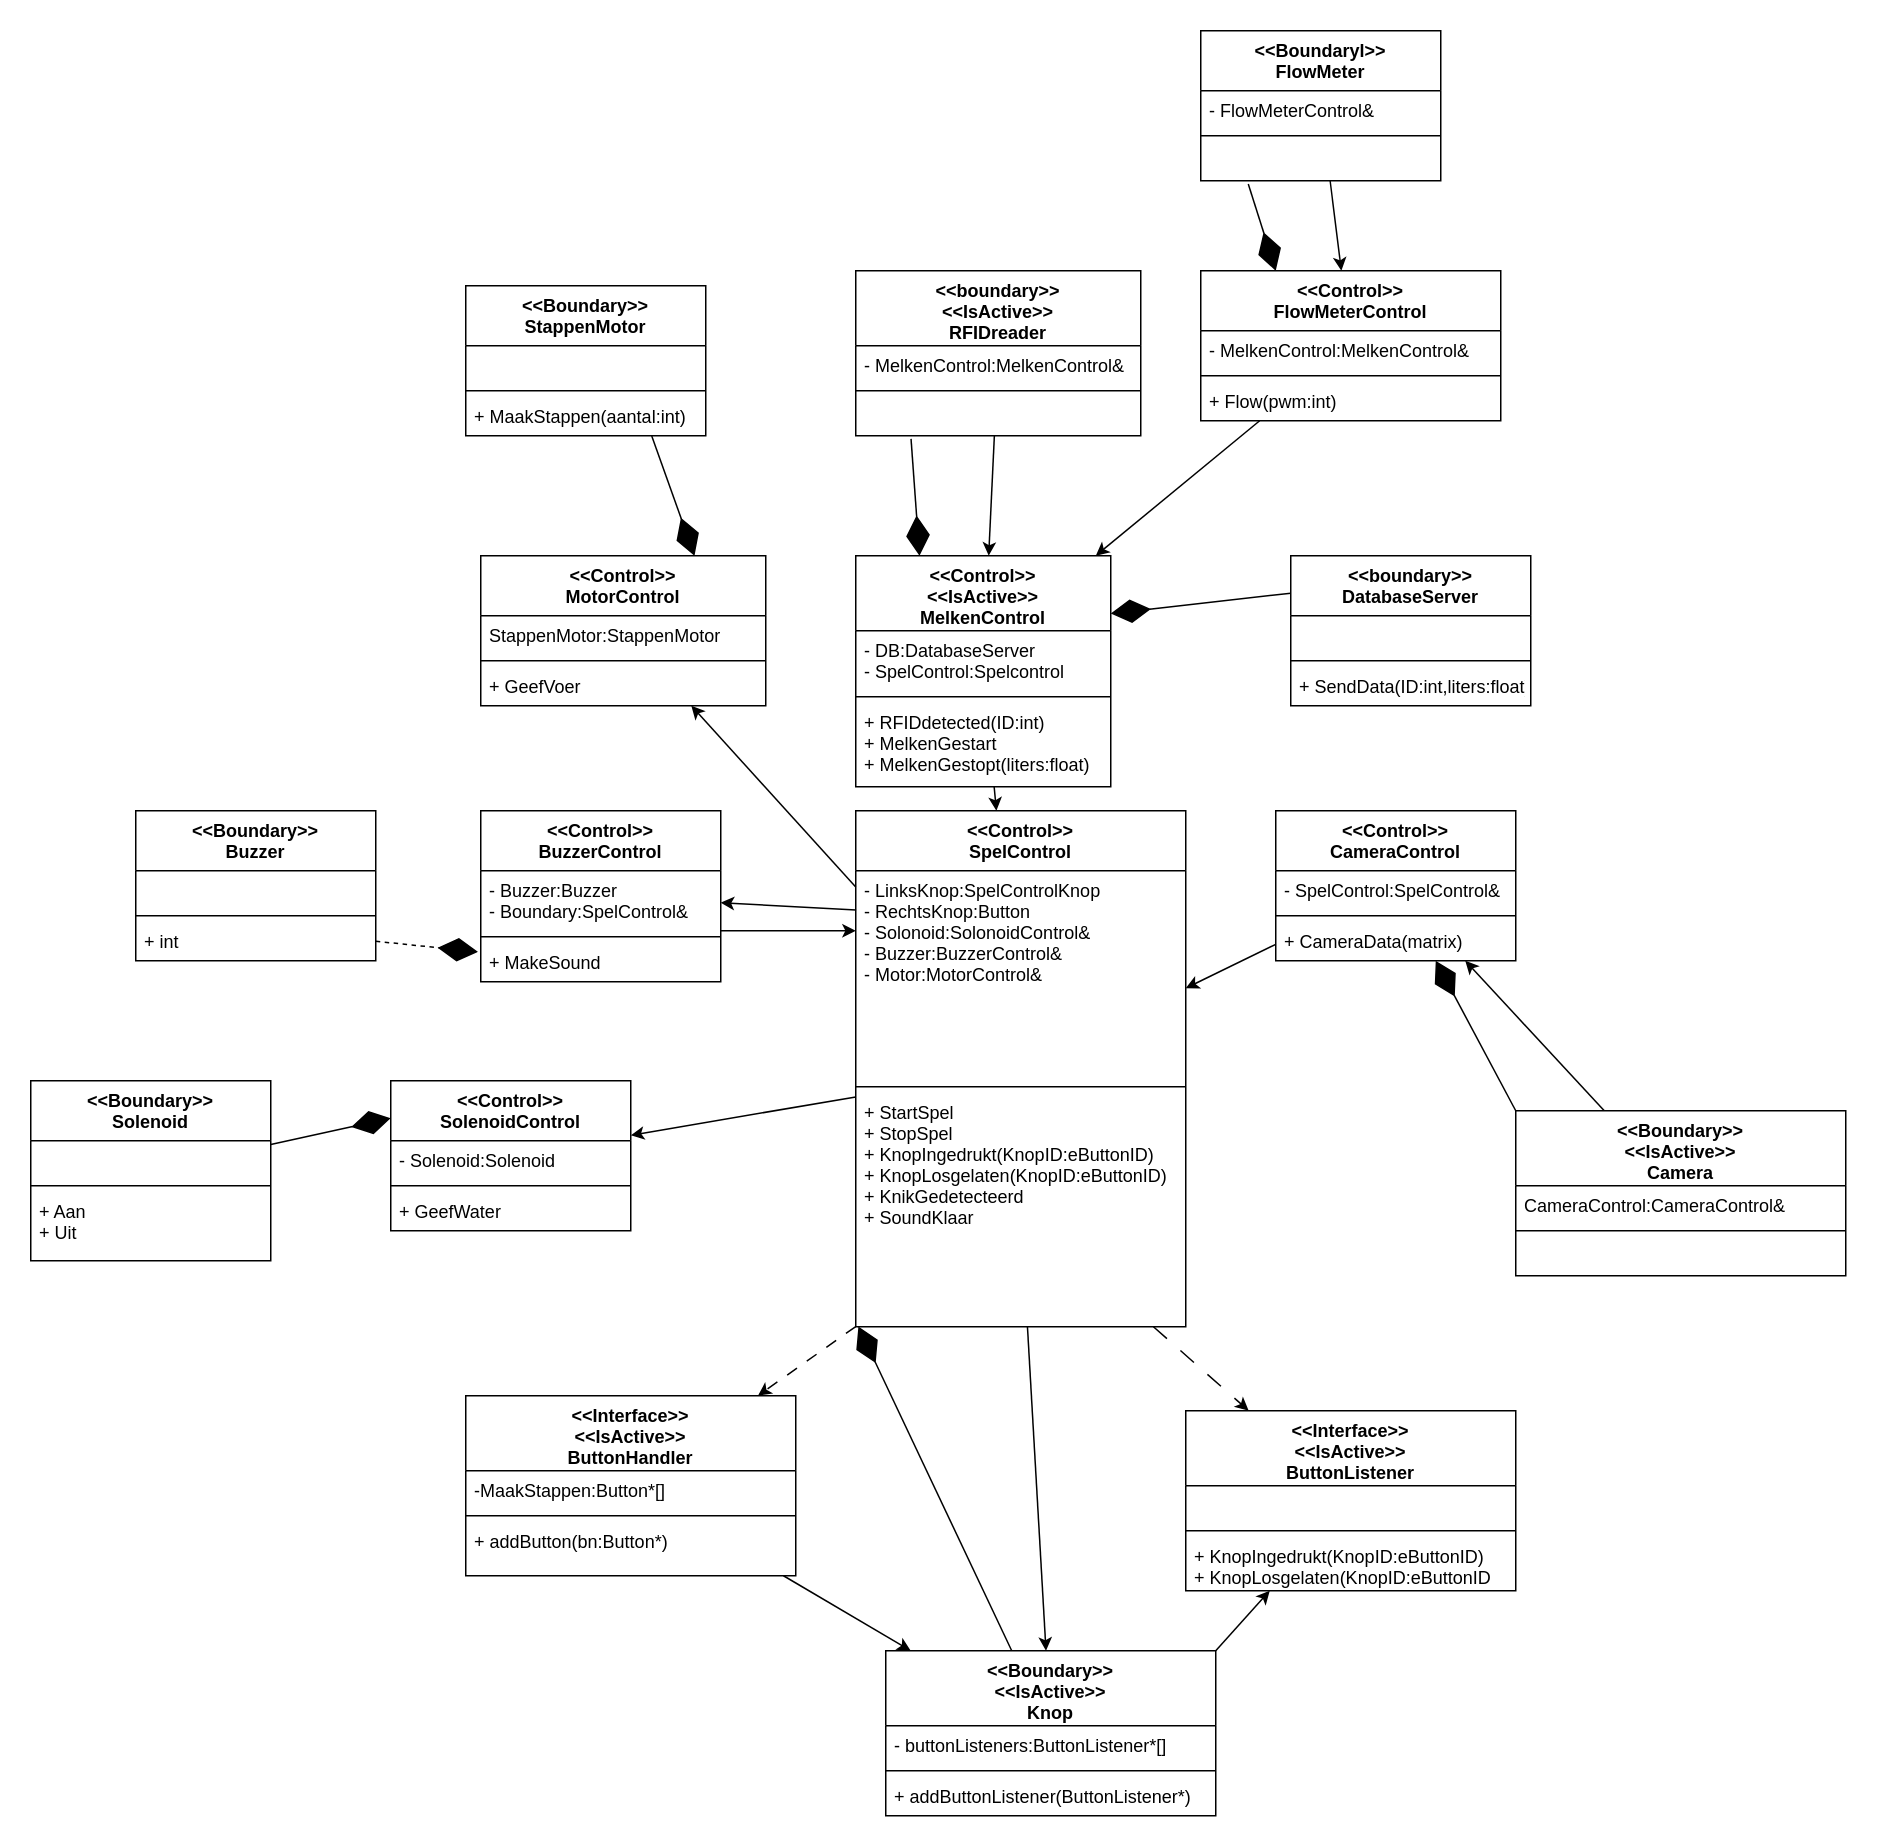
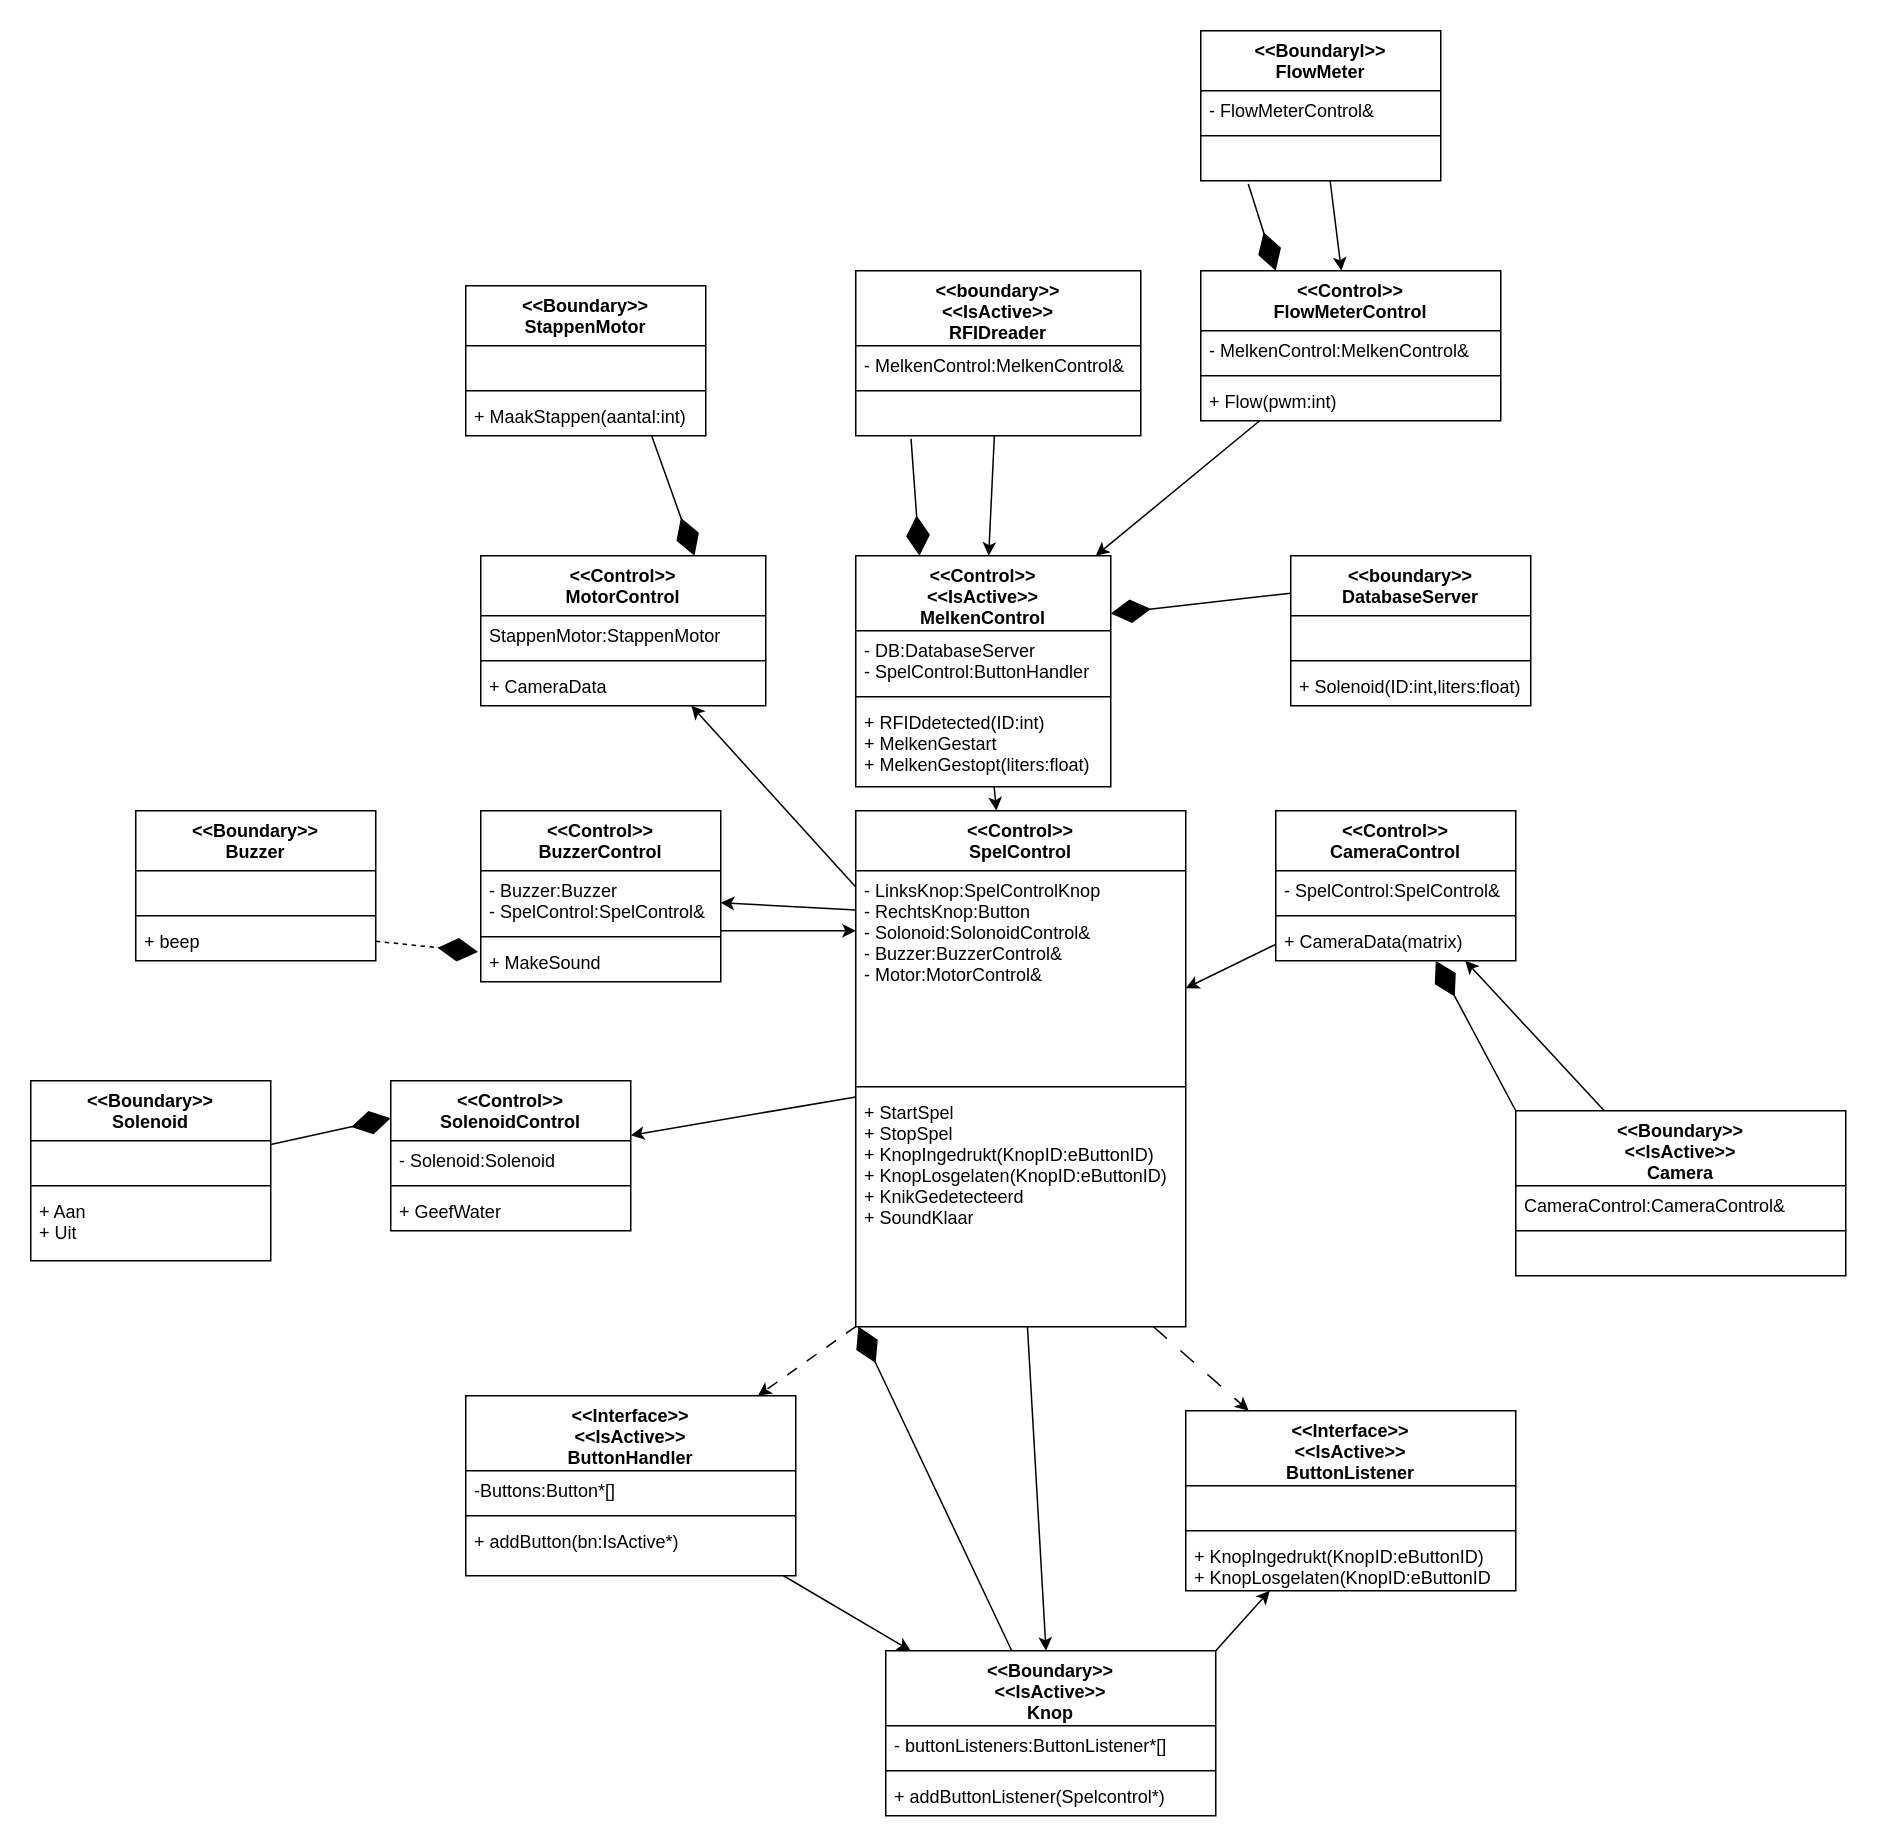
node "- DB:DatabaseServer - SpelControl:Spelcontrol": label "- DB:DatabaseServer - SpelControl:Spelcontrol" -> "- DB:DatabaseServer - SpelControl:ButtonHandler"
node "+ GeefVoer": label "+ GeefVoer" -> "+ CameraData"
node "+ SendData(ID:int,liters:float)": label "+ SendData(ID:int,liters:float)" -> "+ Solenoid(ID:int,liters:float)"
node "- Buzzer:Buzzer - Boundary:SpelControl&": label "- Buzzer:Buzzer - Boundary:SpelControl&" -> "- Buzzer:Buzzer - SpelControl:SpelControl&"
node "+ int": label "+ int" -> "+ beep"
node "-MaakStappen:Button*[]": label "-MaakStappen:Button*[]" -> "-Buttons:Button*[]"
node "+ addButton(bn:Button*)": label "+ addButton(bn:Button*)" -> "+ addButton(bn:IsActive*)"
node "+ addButtonListener(ButtonListener*)": label "+ addButtonListener(ButtonListener*)" -> "+ addButtonListener(Spelcontrol*)"
